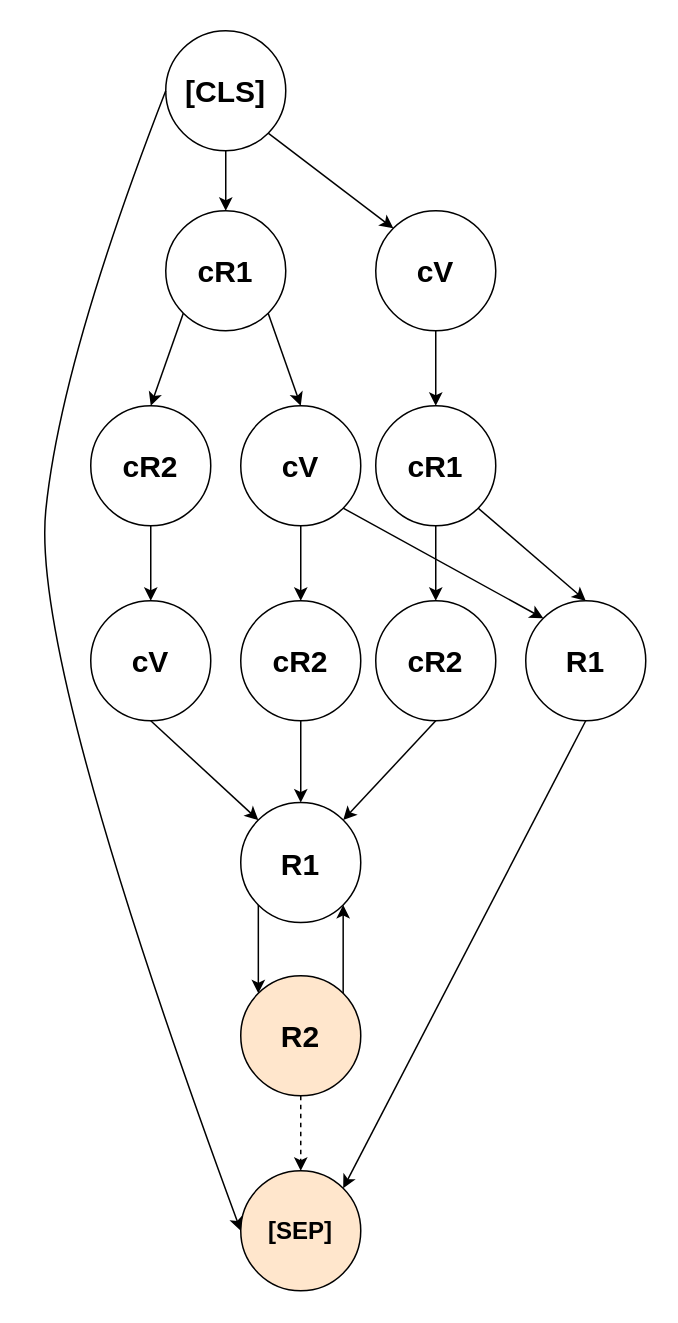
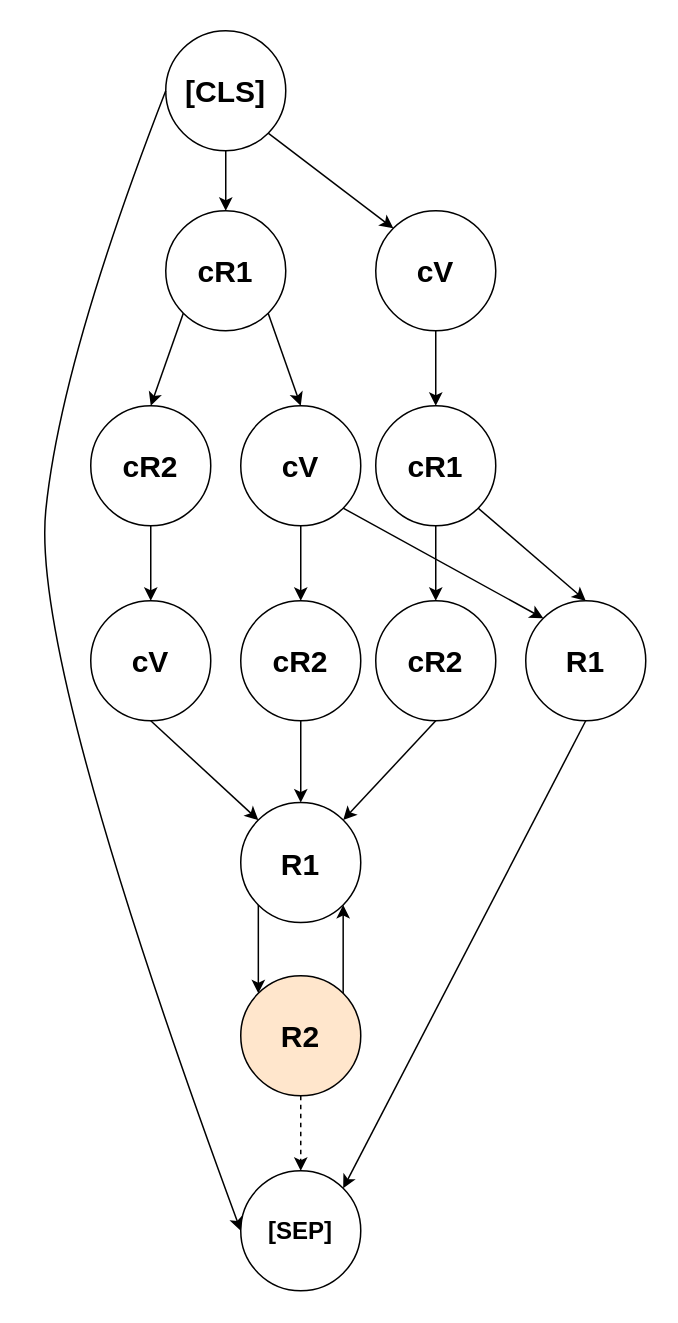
node "[SEP]": fillcolor #ffe6cc -> #ffffff
